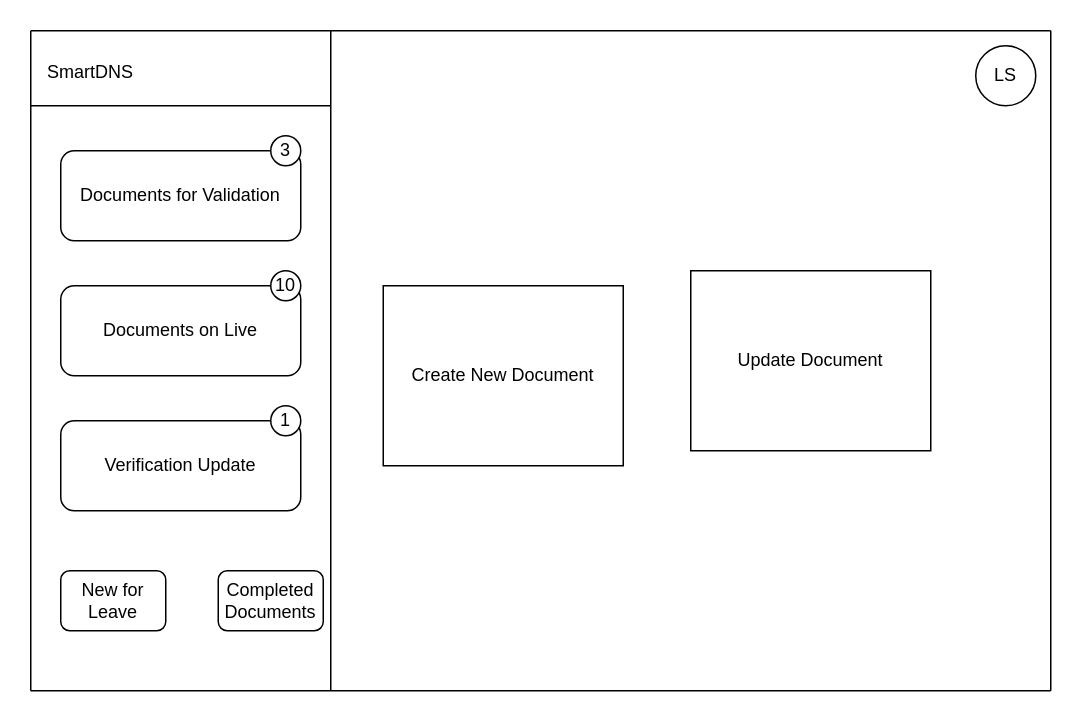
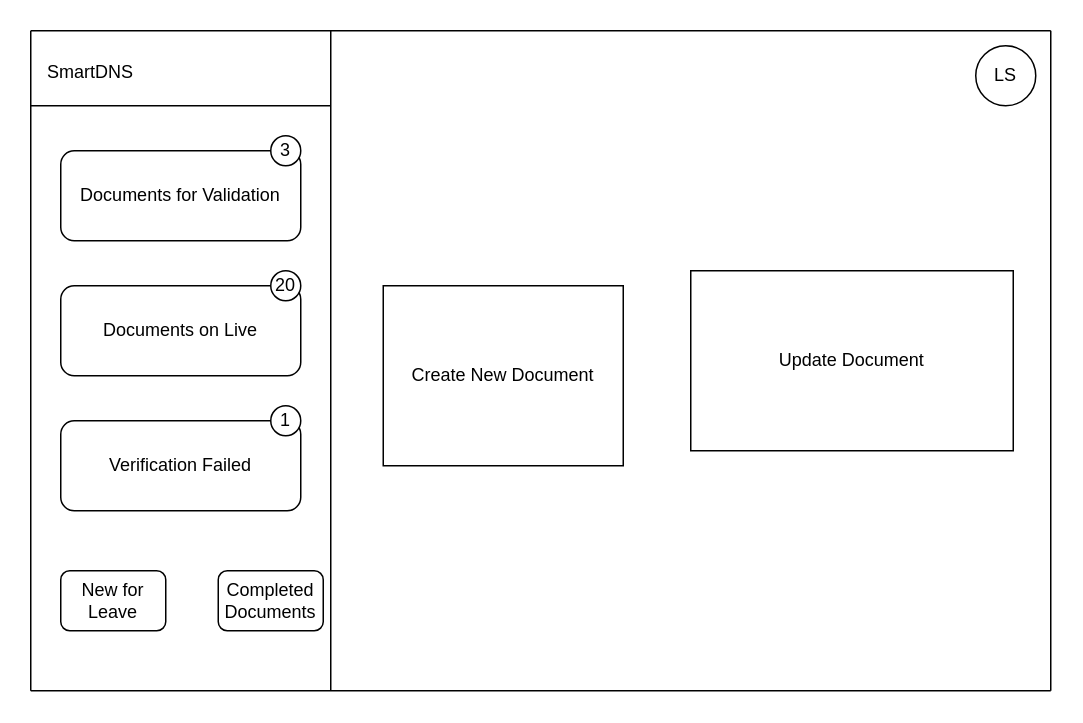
node "10": label "10" -> "20"
node "Update Document": size 240x180 -> 323x180
node "Verification Update": label "Verification Update" -> "Verification Failed"
